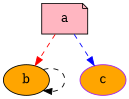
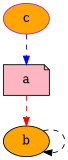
edge "a" -> "c": reversed
